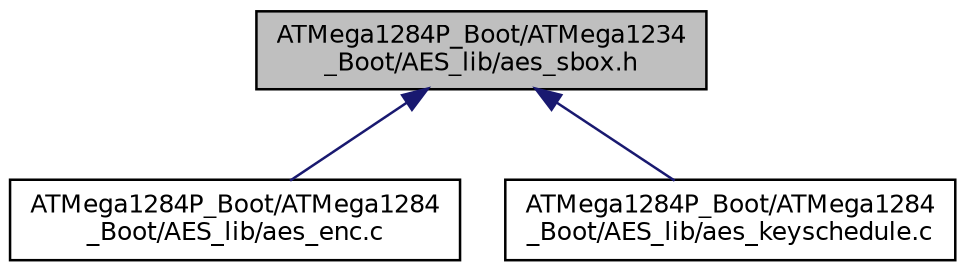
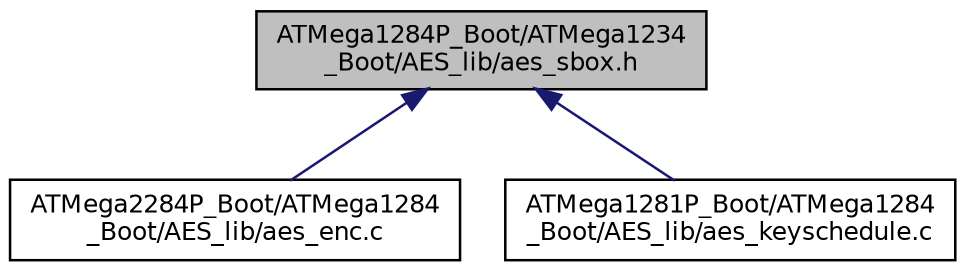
node "ATMega1284P_Boot/ATMega1284 _Boot/AES_lib/aes_enc.c": label "ATMega1284P_Boot/ATMega1284 _Boot/AES_lib/aes_enc.c" -> "ATMega2284P_Boot/ATMega1284 _Boot/AES_lib/aes_enc.c"
node "ATMega1284P_Boot/ATMega1284 _Boot/AES_lib/aes_keyschedule.c": label "ATMega1284P_Boot/ATMega1284 _Boot/AES_lib/aes_keyschedule.c" -> "ATMega1281P_Boot/ATMega1284 _Boot/AES_lib/aes_keyschedule.c"
